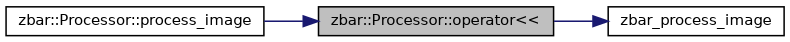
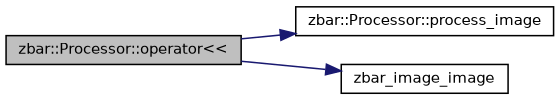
edge "zbar::Processor::process_image" -> "zbar::Processor::operator<<": reversed
node "zbar_process_image": label "zbar_process_image" -> "zbar_image_image"
